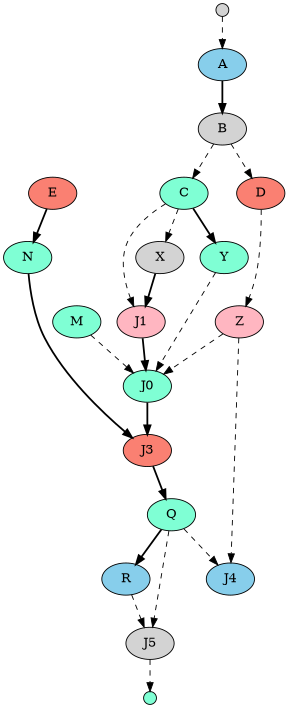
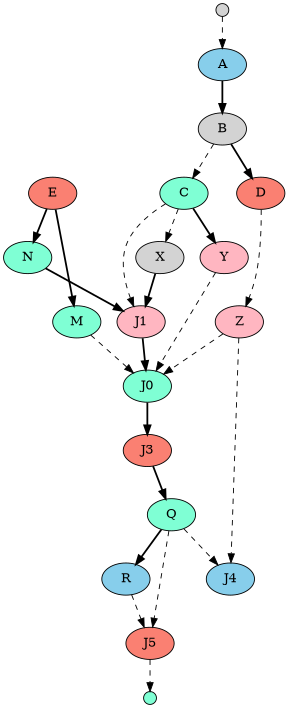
edge "B" -> "D": style dashed -> bold
edge "E" -> "M": added
node "Y": fillcolor aquamarine -> lightpink
edge "N" -> "J3": now "N" -> "J1"
node "J5": fillcolor lightgrey -> salmon
